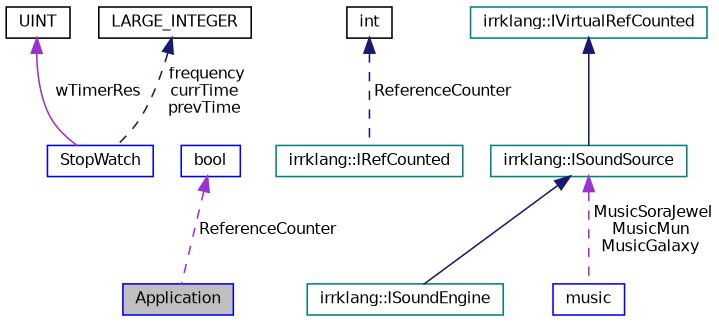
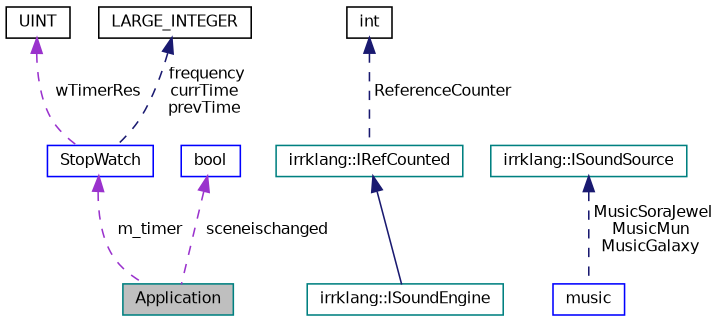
node "irrklang::IVirtualRefCounted": removed
edge "StopWatch" -> "UINT": style solid -> dashed
edge "Application" -> "bool": label " ReferenceCounter" -> " sceneischanged"
edge "irrklang::ISoundEngine" -> "irrklang::ISoundSource": now "irrklang::ISoundEngine" -> "irrklang::IRefCounted"
edge "music" -> "irrklang::ISoundSource": color darkorchid3 -> midnightblue
edge "Application" -> "StopWatch": added, label "m_timer"
node "Application": color blue -> teal
